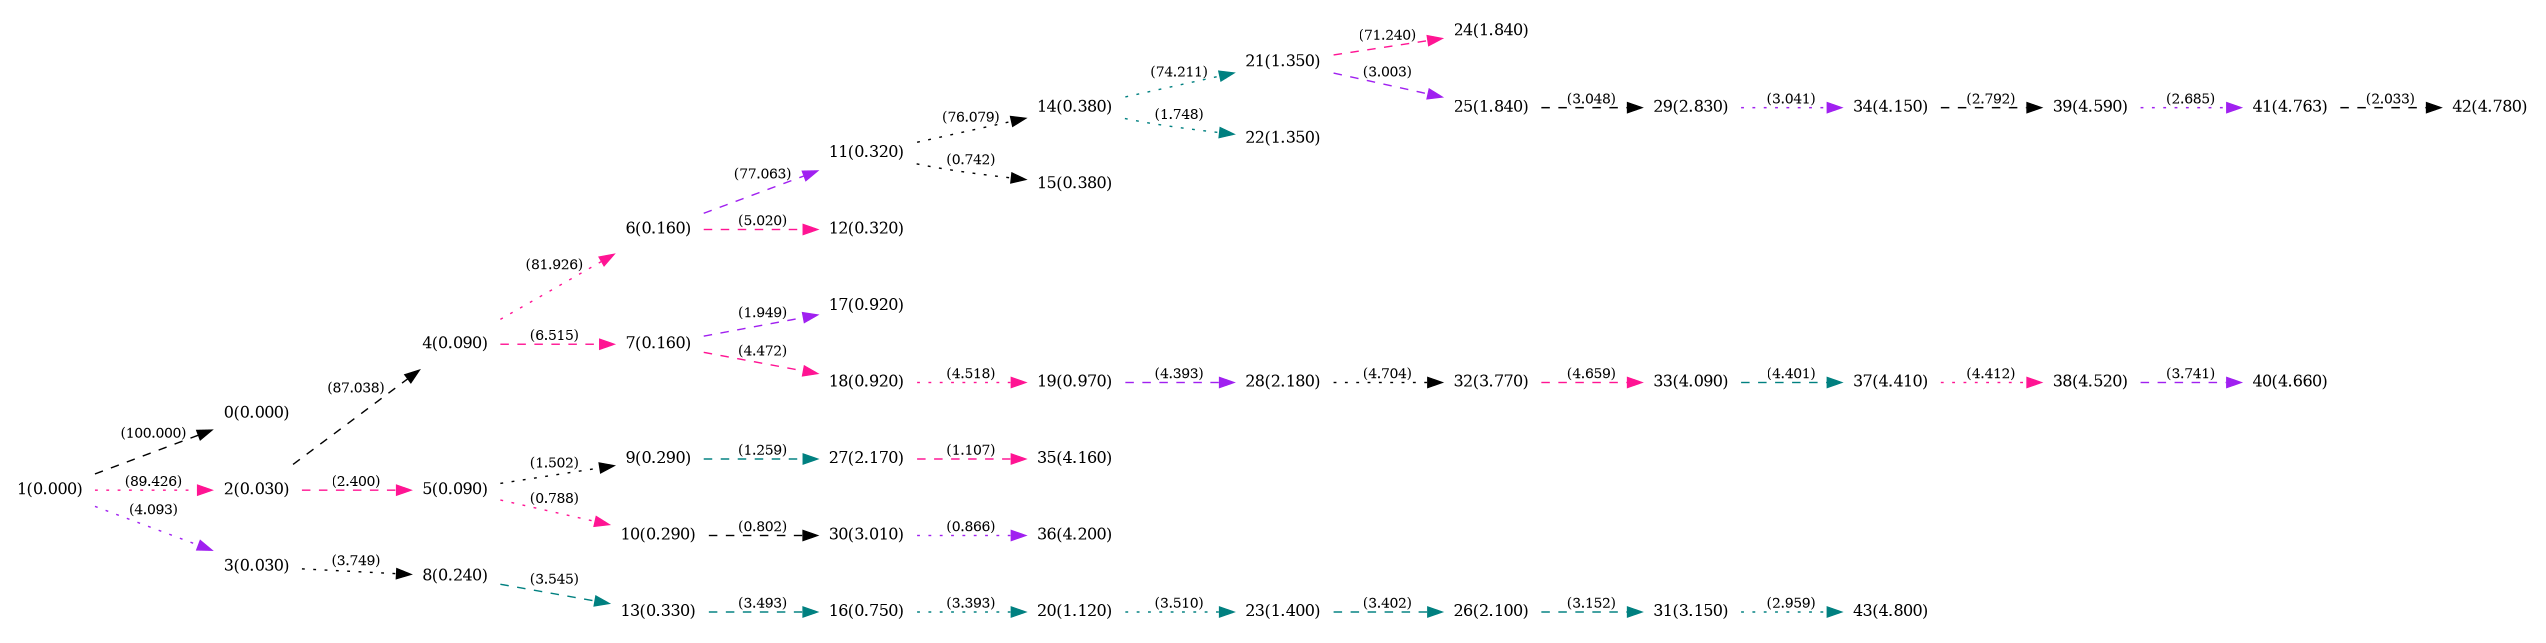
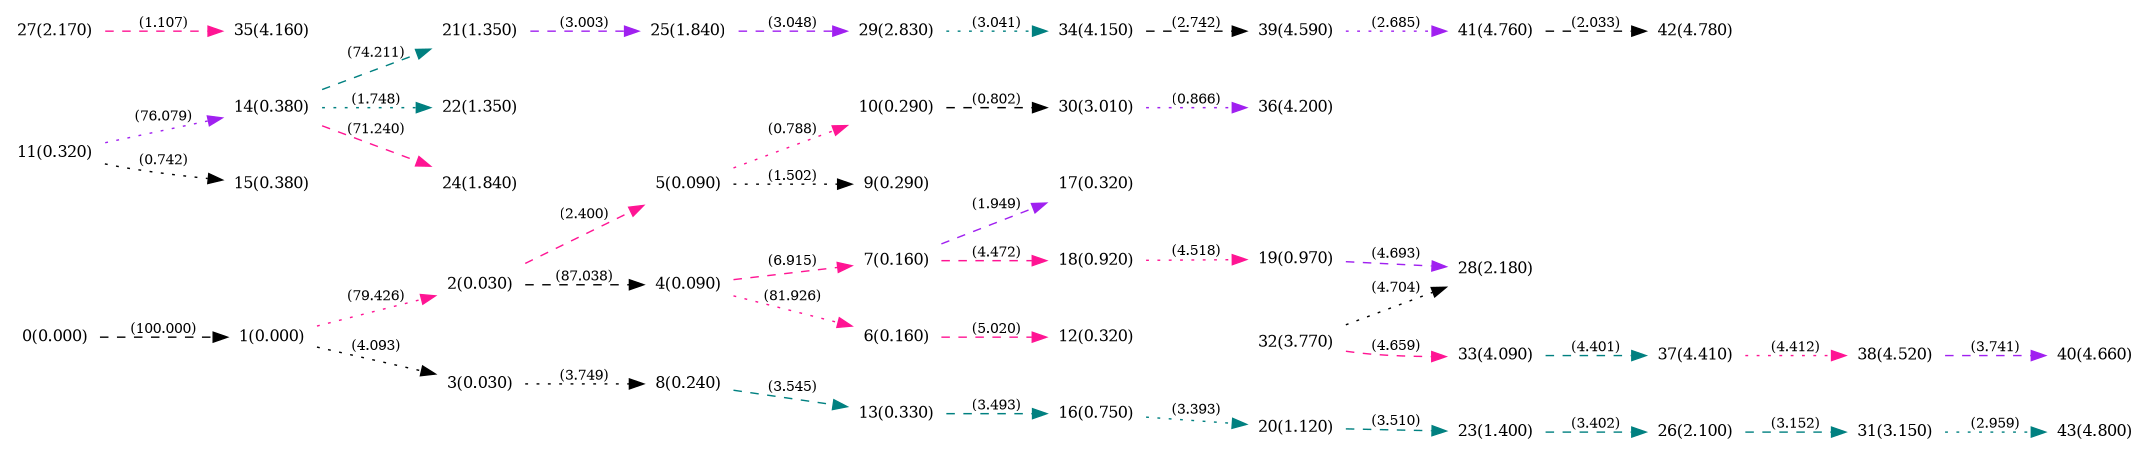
edge "21(1.350)" -> "24(1.840)": now "14(0.380)" -> "24(1.840)"
edge "14(0.380)" -> "21(1.350)": style dotted -> dashed
edge "34(4.150)" -> "39(4.590)": label "(2.792)" -> "(2.742)"
edge "25(1.840)" -> "29(2.830)": color black -> purple
edge "29(2.830)" -> "34(4.150)": color purple -> teal
node "41(4.763)": label "41(4.763)" -> "41(4.760)"
edge "11(0.320)" -> "14(0.380)": color black -> purple
edge "6(0.160)" -> "11(0.320)": removed, label "(77.063)"
node "17(0.920)": label "17(0.920)" -> "17(0.320)"
edge "4(0.090)" -> "7(0.160)": label "(6.515)" -> "(6.915)"
edge "19(0.970)" -> "28(2.180)": label "(4.393)" -> "(4.693)"
edge "28(2.180)" -> "32(3.770)": reversed
edge "1(0.000)" -> "0(0.000)": reversed
edge "9(0.290)" -> "27(2.170)": removed, label "(1.259)"
edge "1(0.000)" -> "2(0.030)": label "(89.426)" -> "(79.426)"
edge "1(0.000)" -> "3(0.030)": color purple -> black
edge "20(1.120)" -> "23(1.400)": style dotted -> dashed
